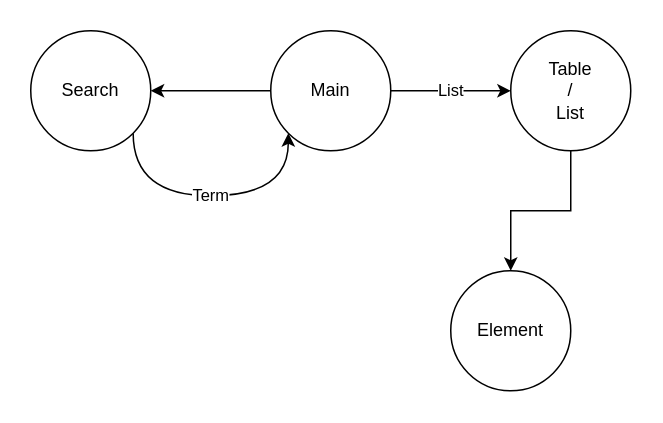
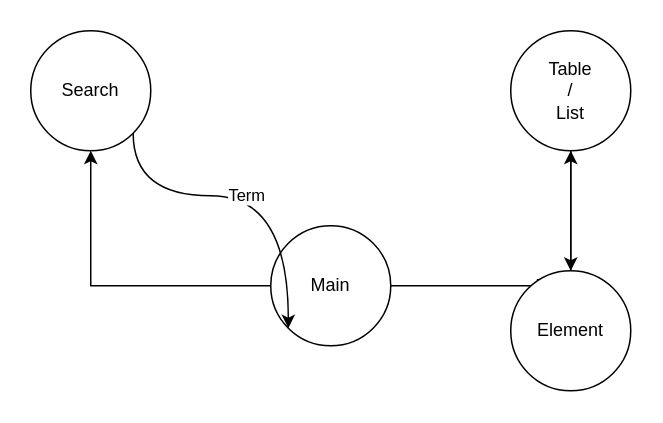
node "Main": moved (331, 91) -> (331, 286)
node "Element": moved (511, 331) -> (571, 331)
